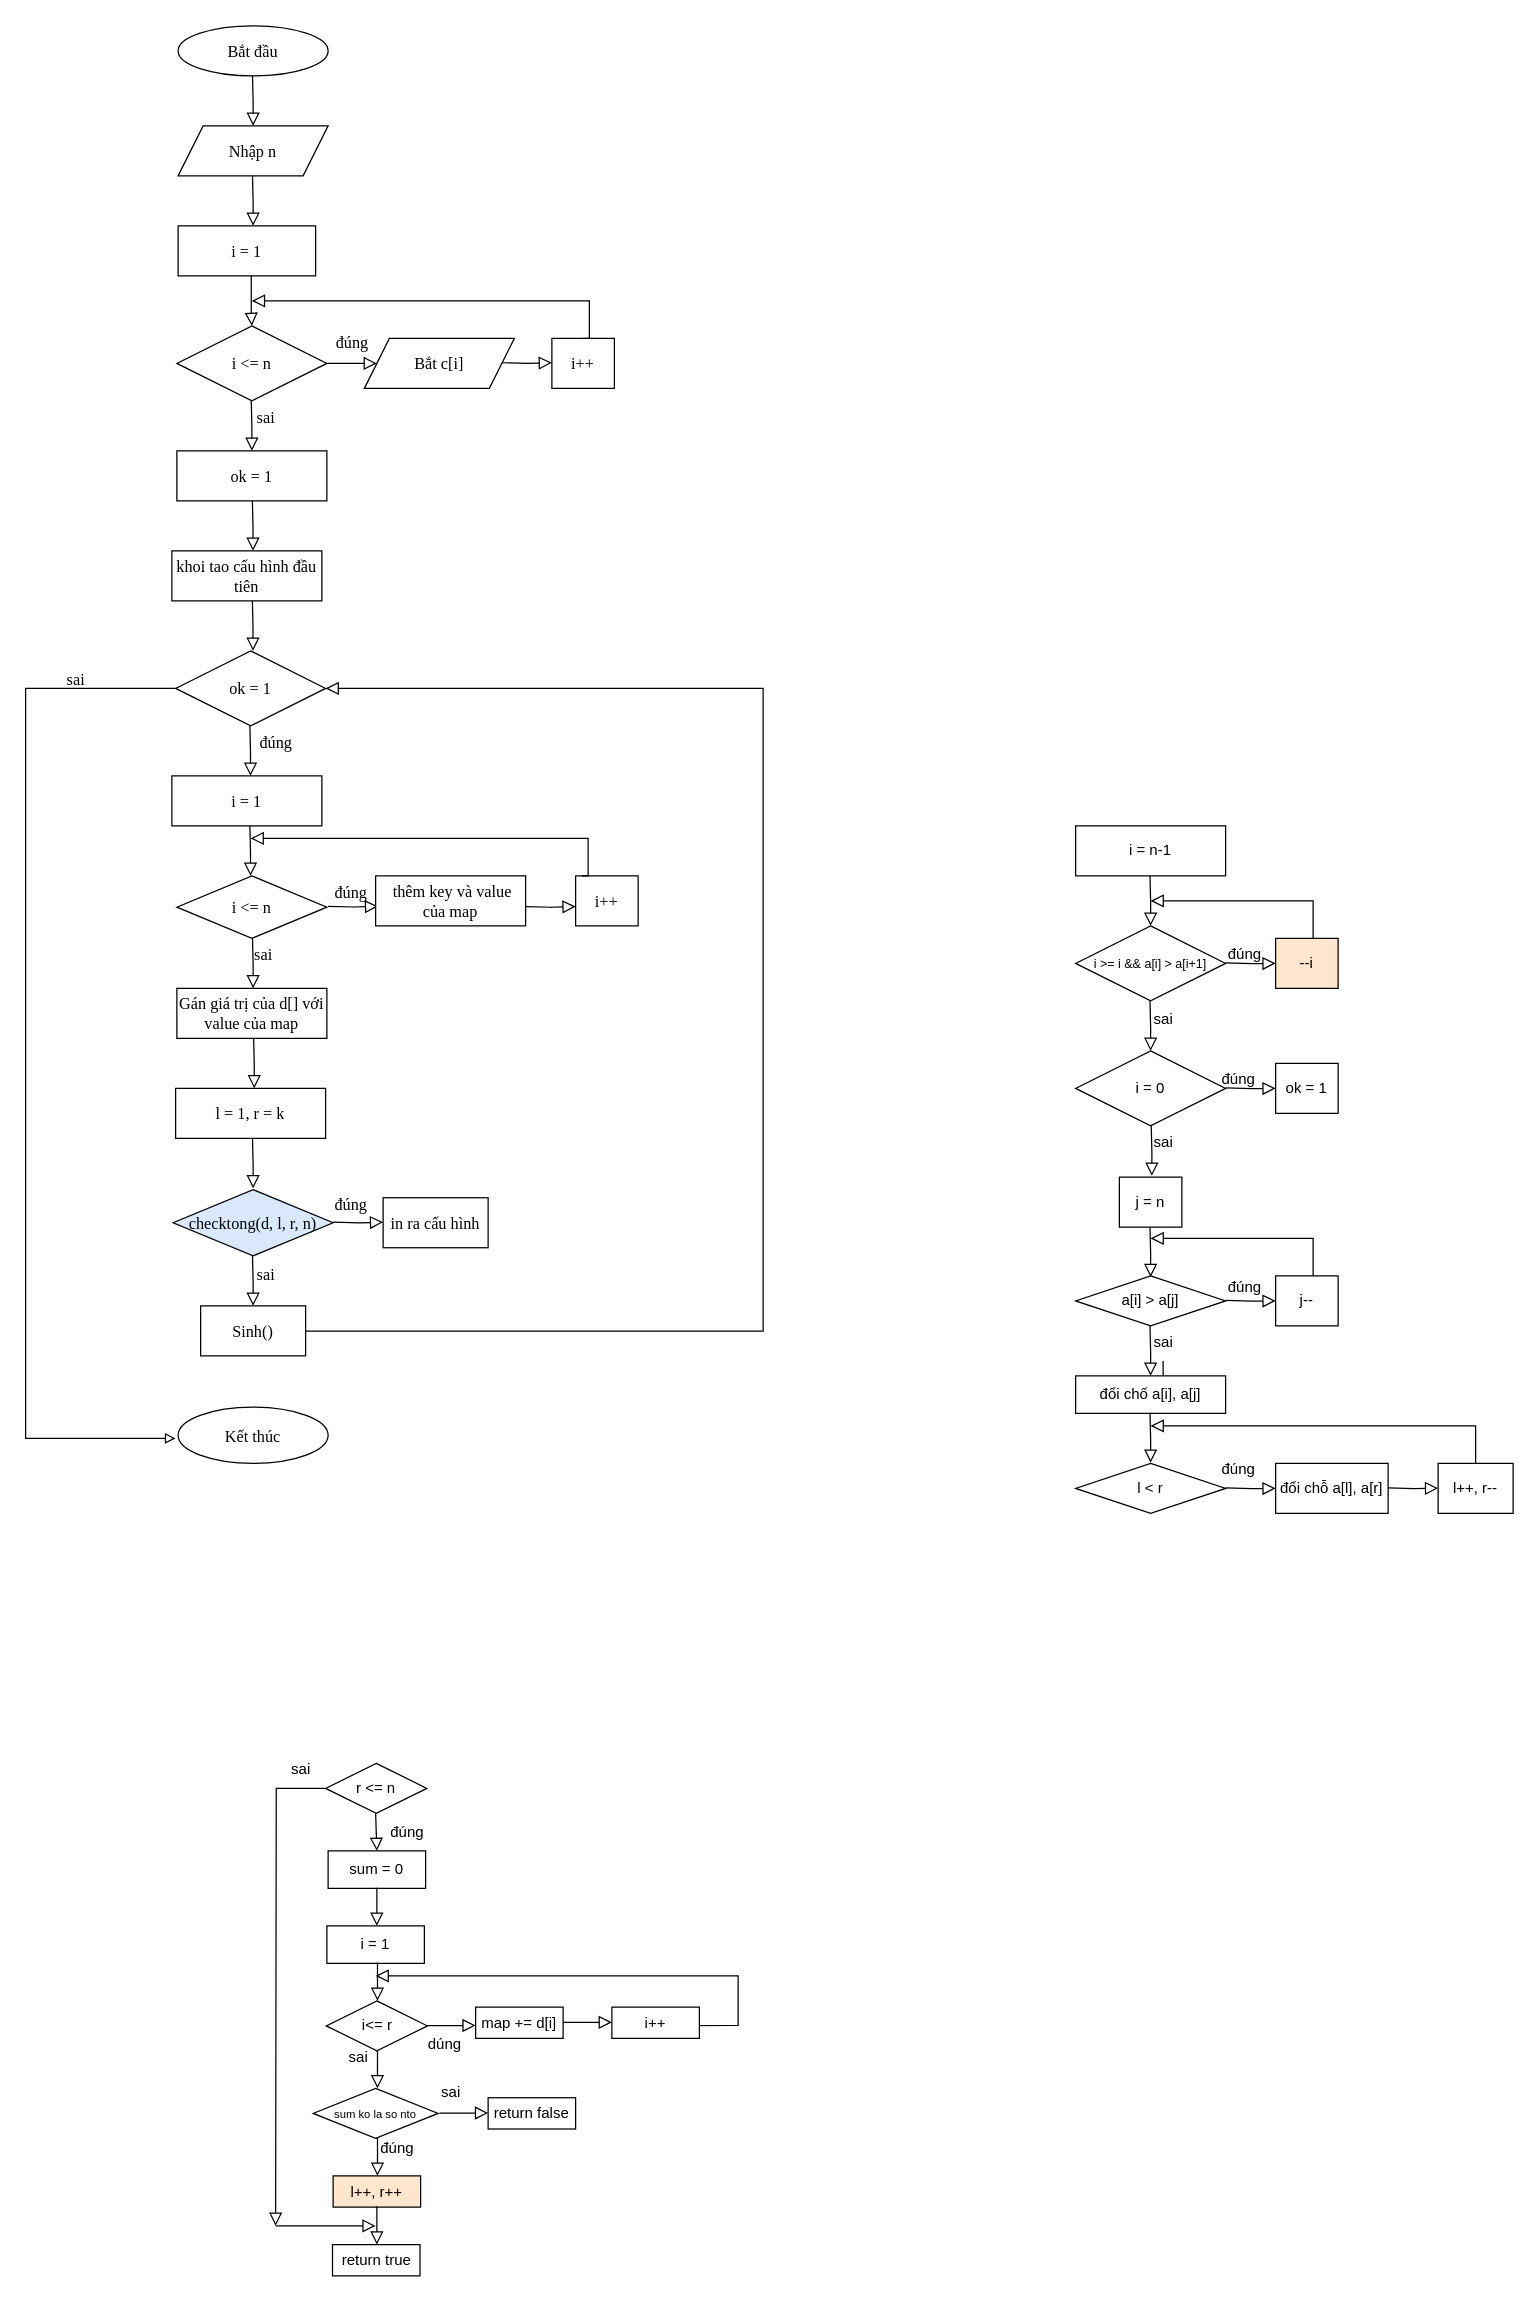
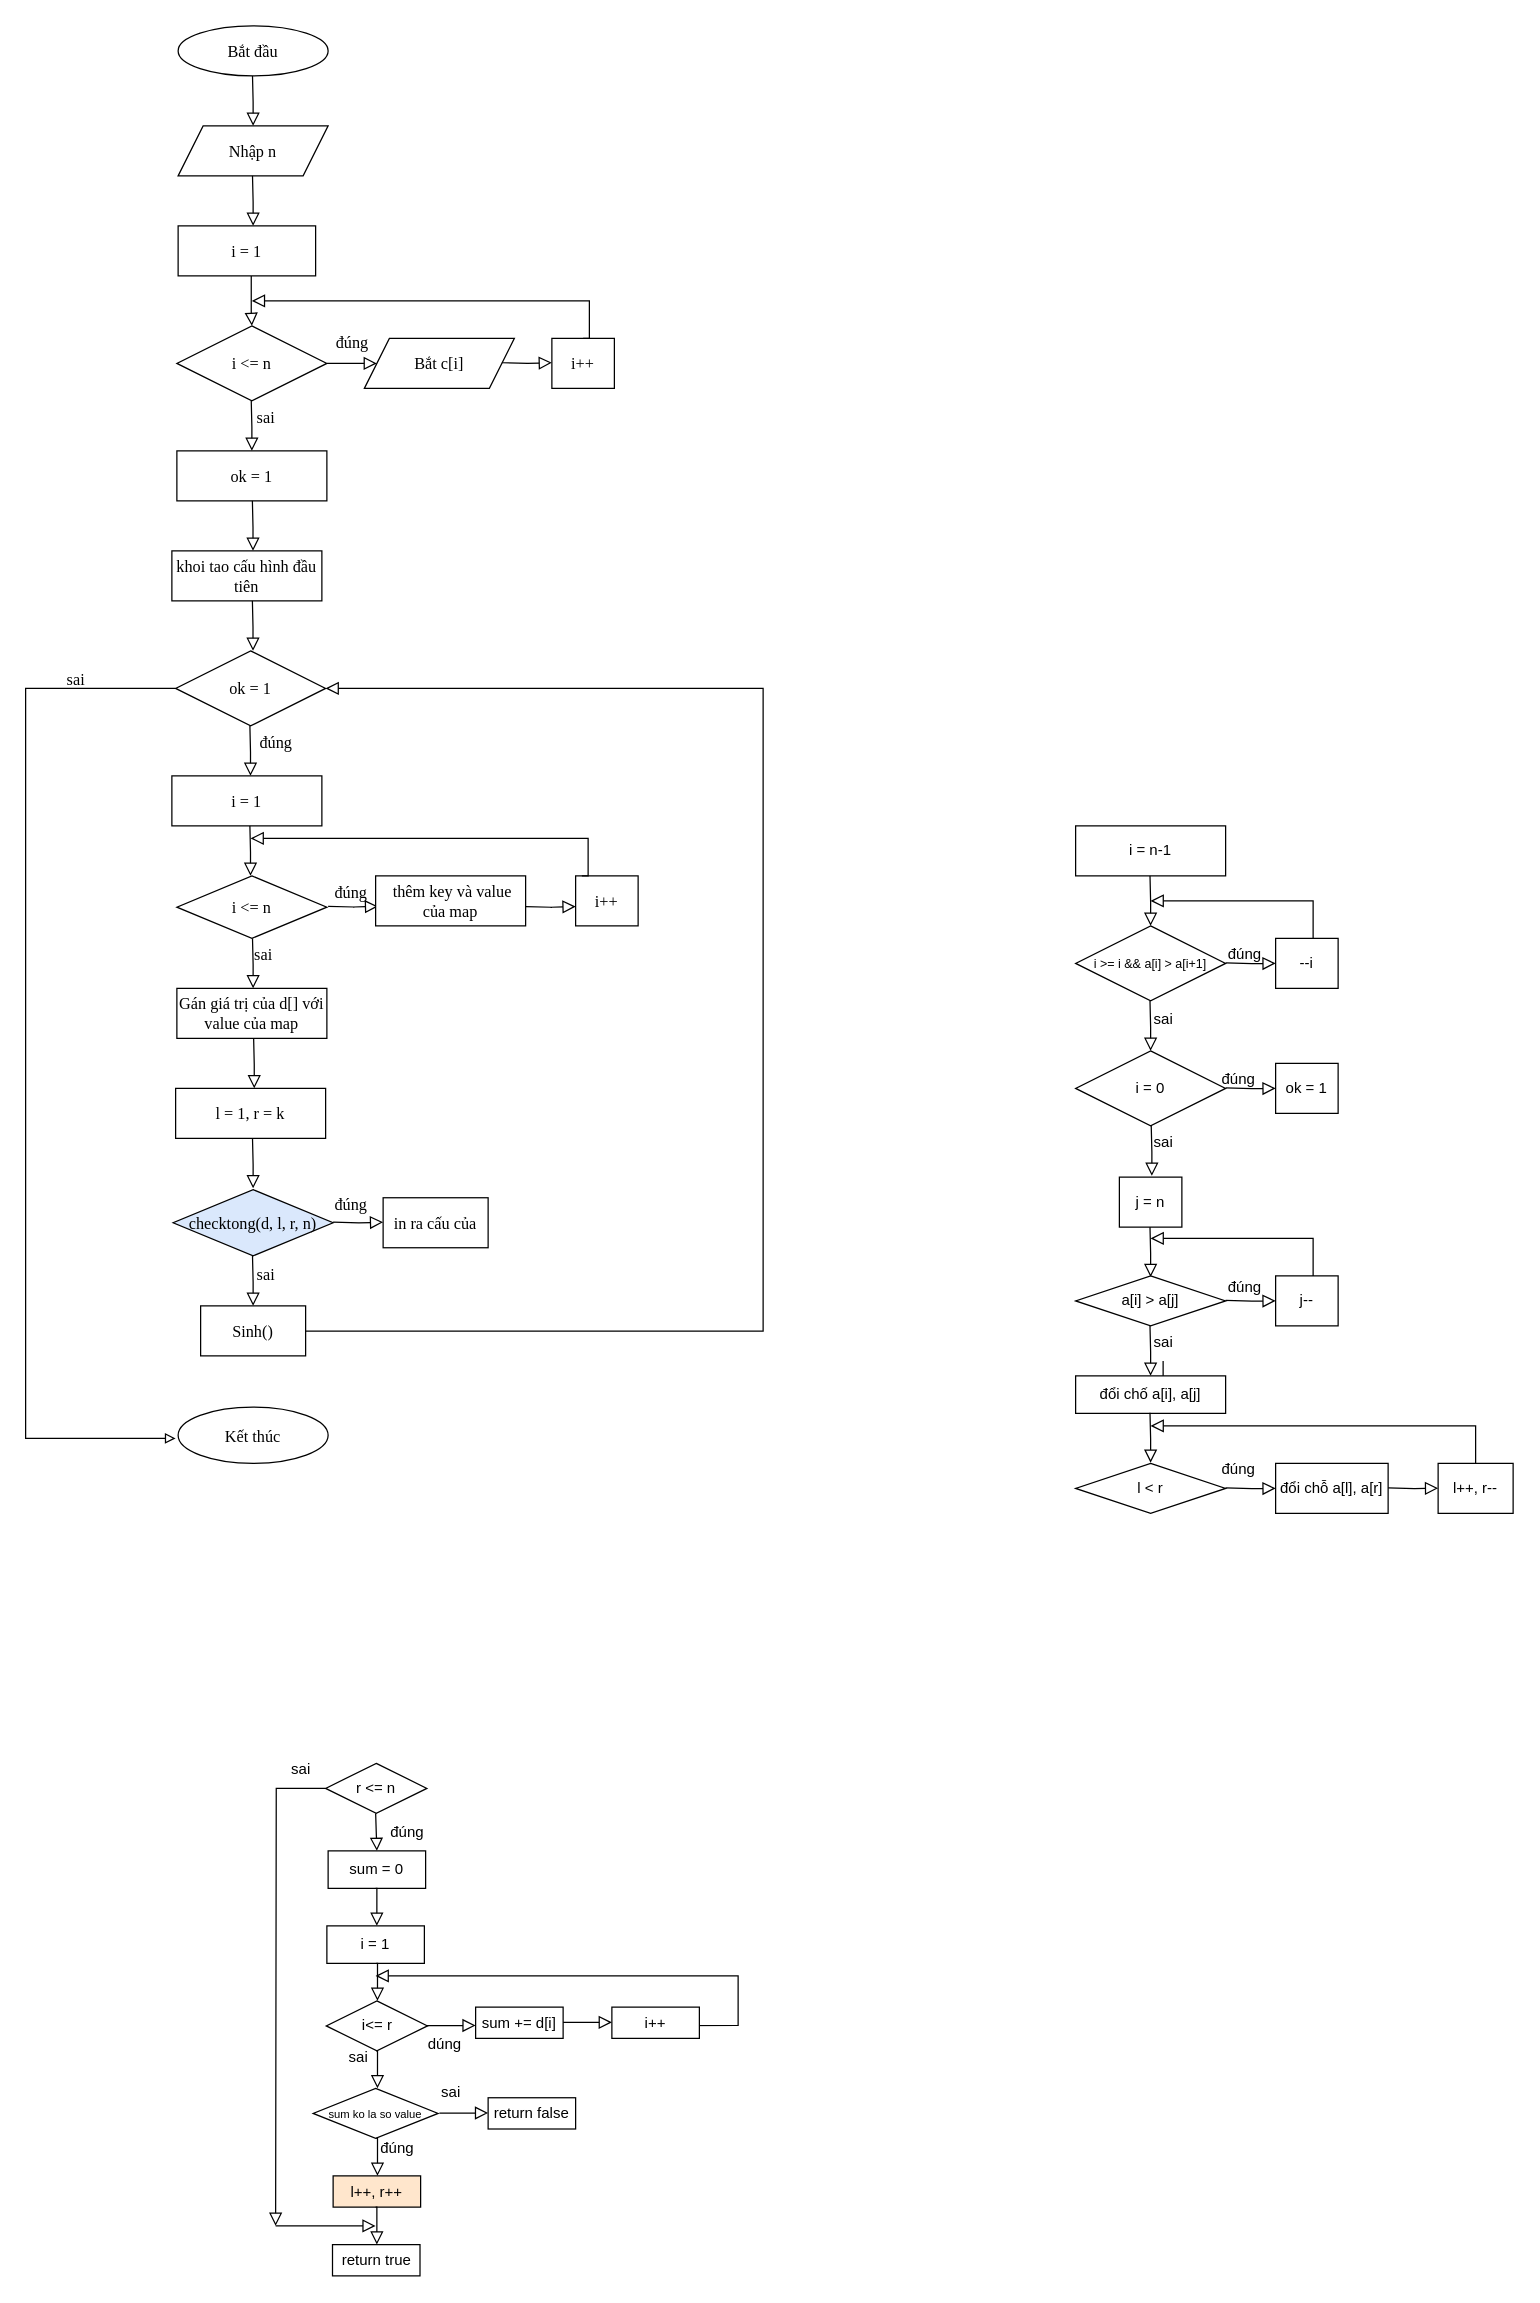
node "--i": fillcolor #ffe6cc -> #ffffff
node "in ra cấu hình": label "in ra cấu hình" -> "in ra cấu của"
node "map += d[i]": label "map += d[i]" -> "sum += d[i]"
node "sum ko la so nto": label "sum ko la so nto" -> "sum ko la so value"
